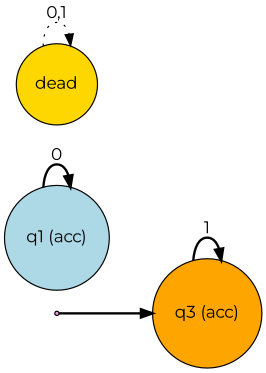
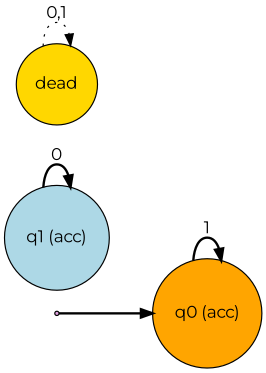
node "q3 (acc)": label "q3 (acc)" -> "q0 (acc)"
